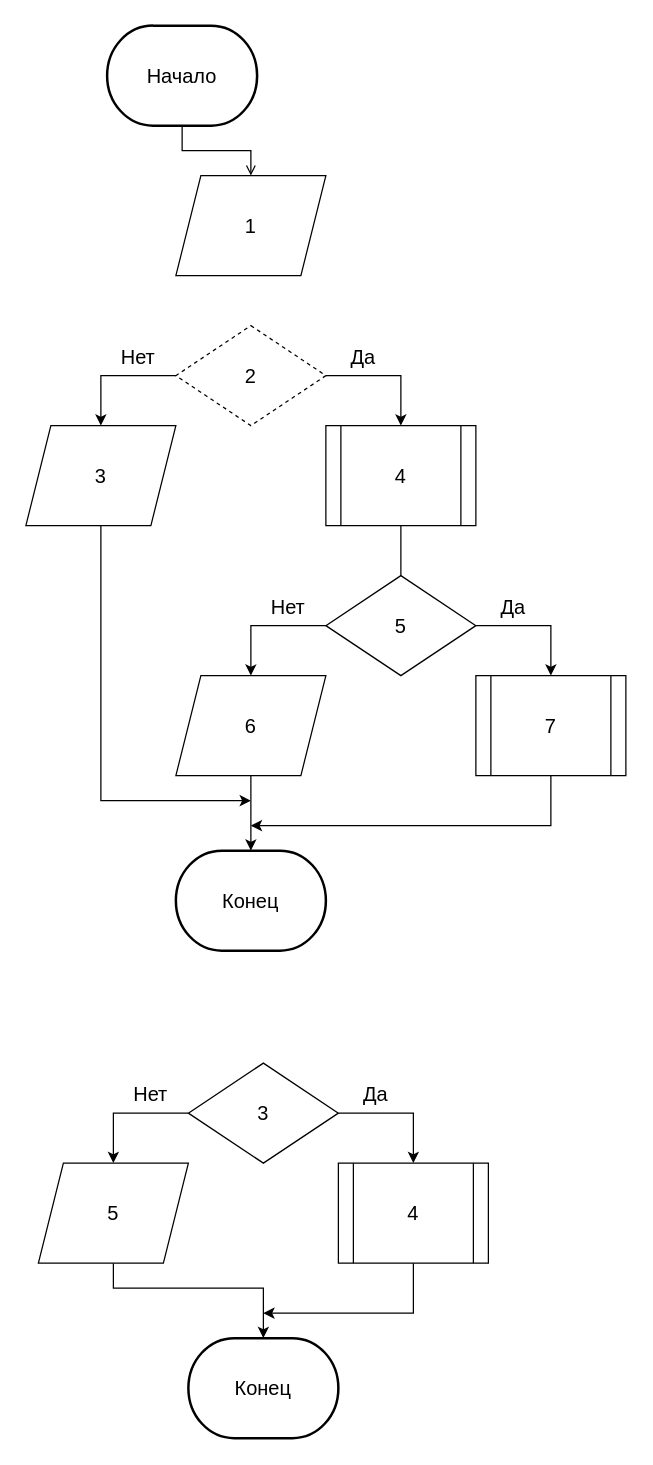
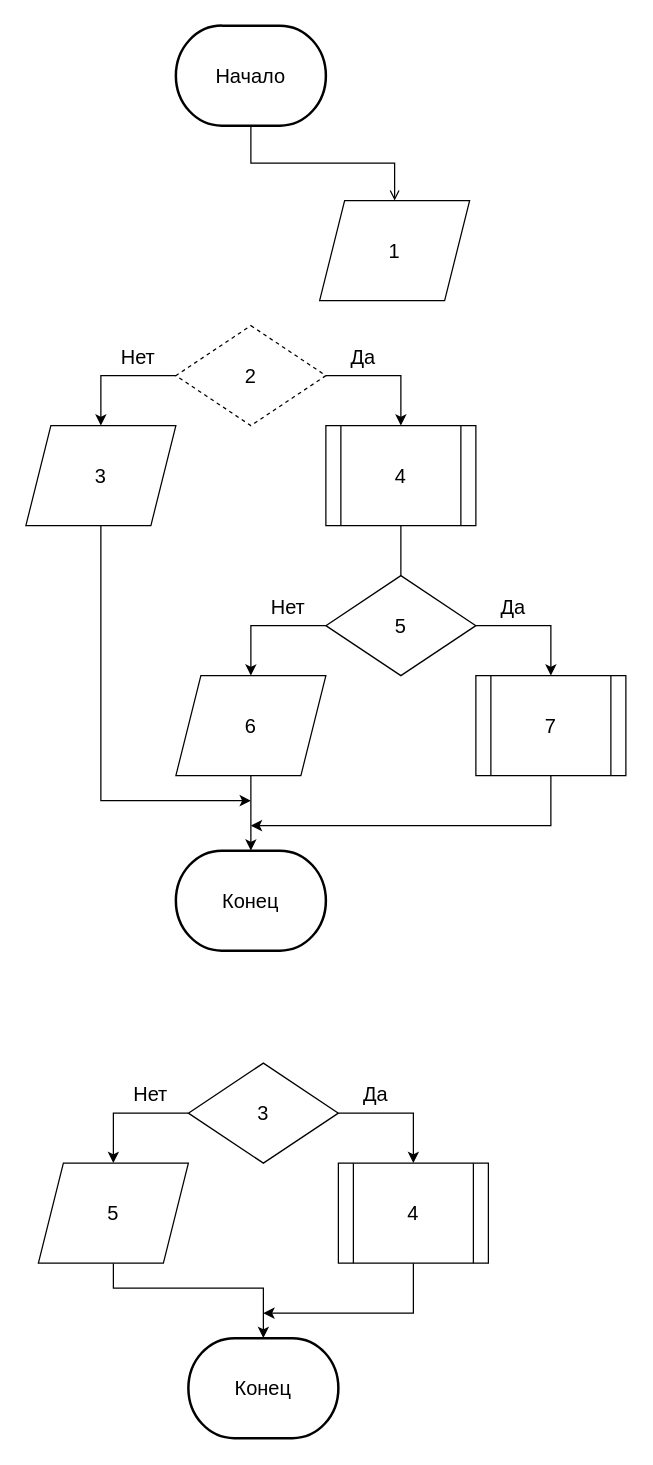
node "Начало": moved (182, 76) -> (251, 76)
node "1": moved (251, 226) -> (394, 251)
